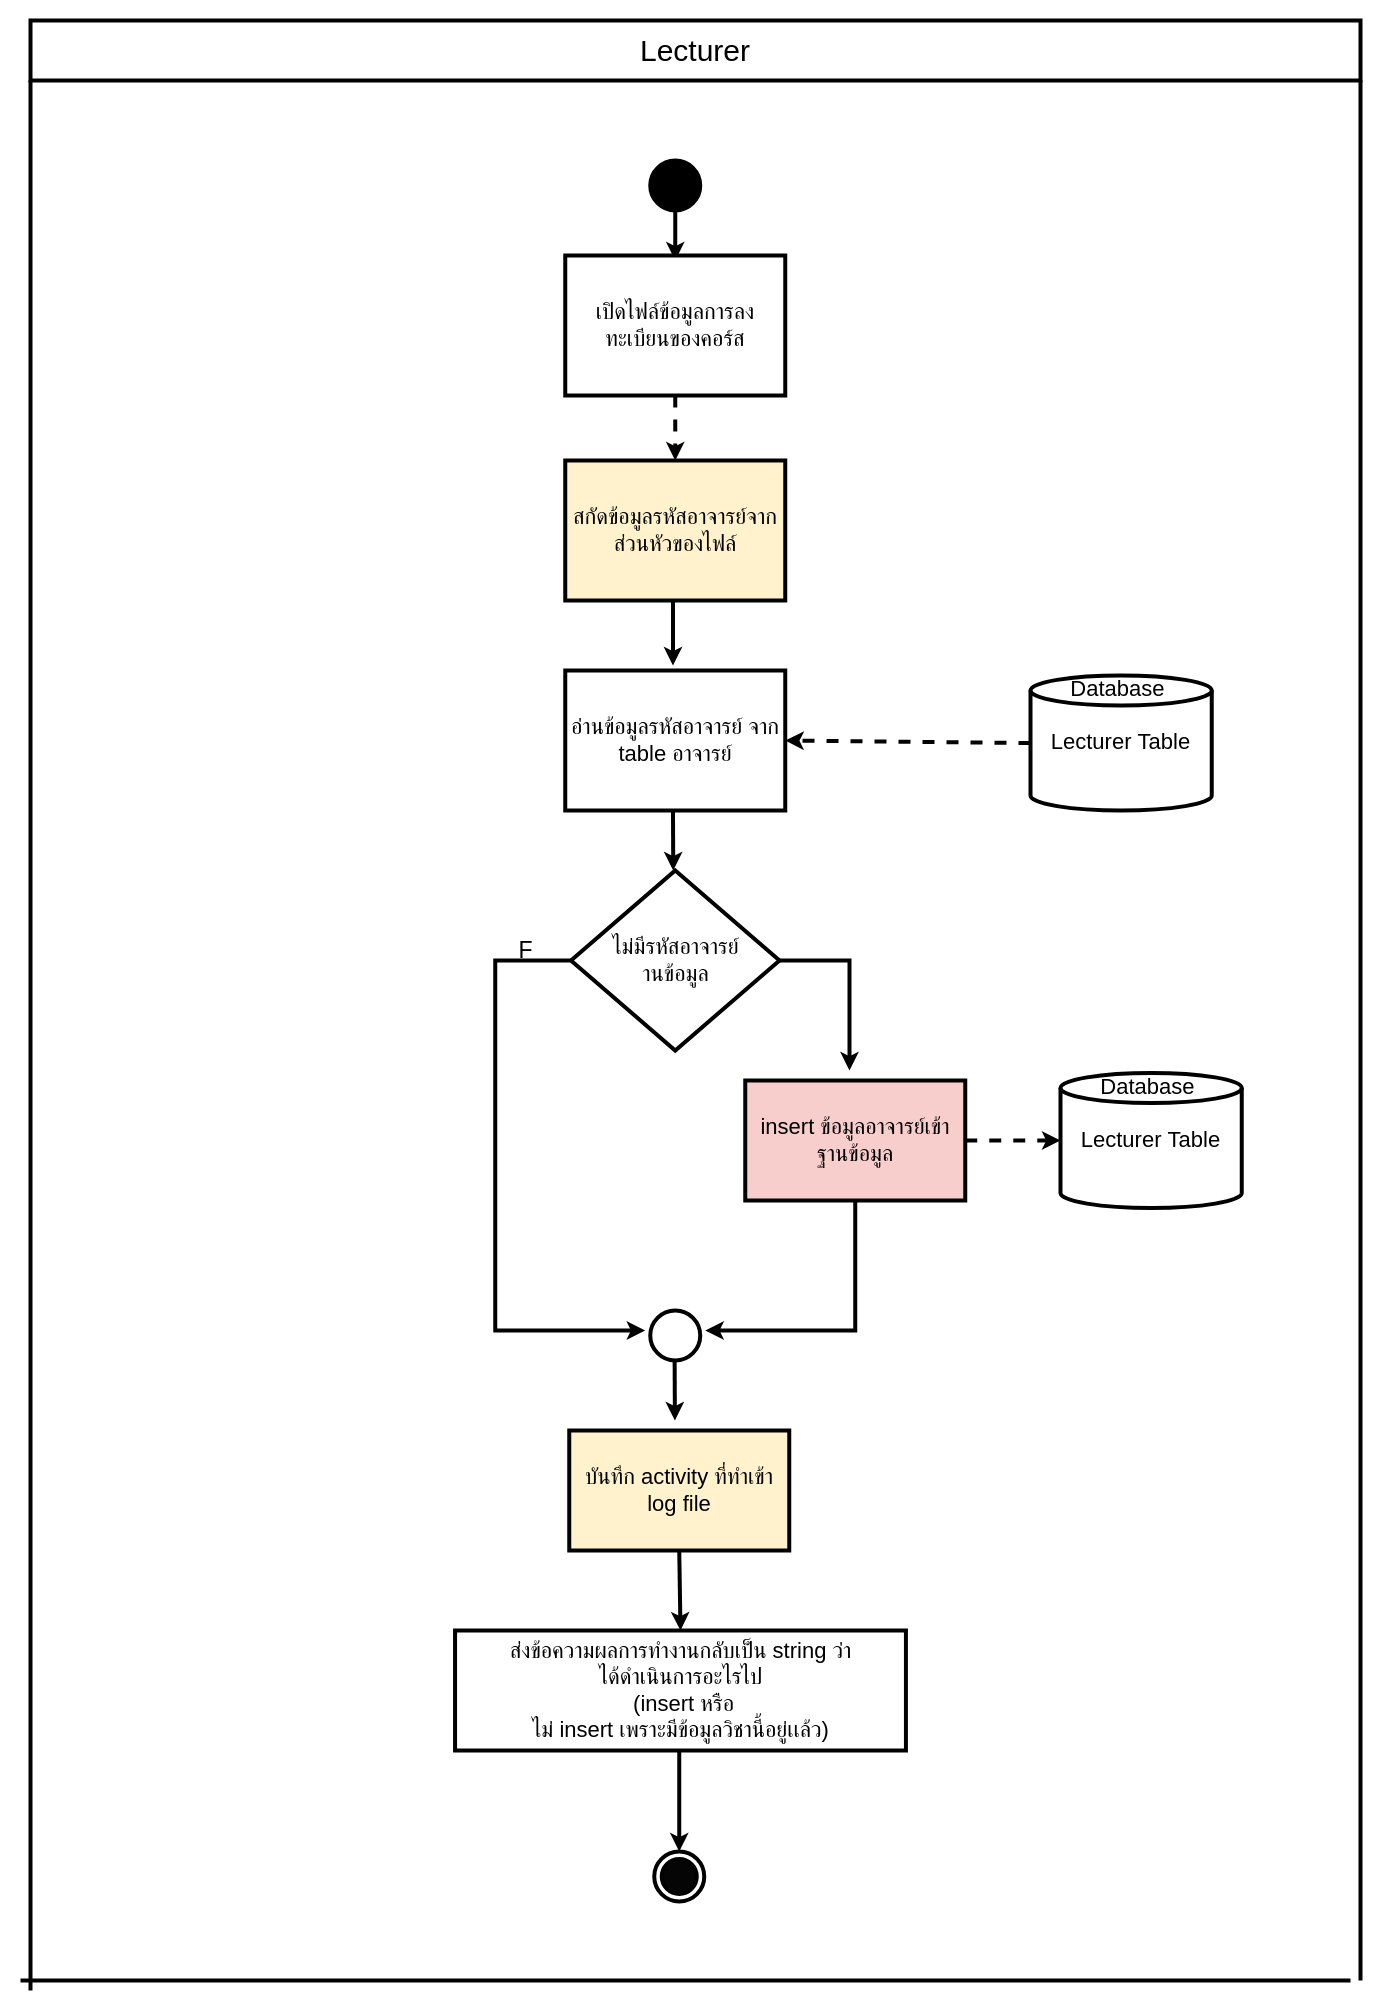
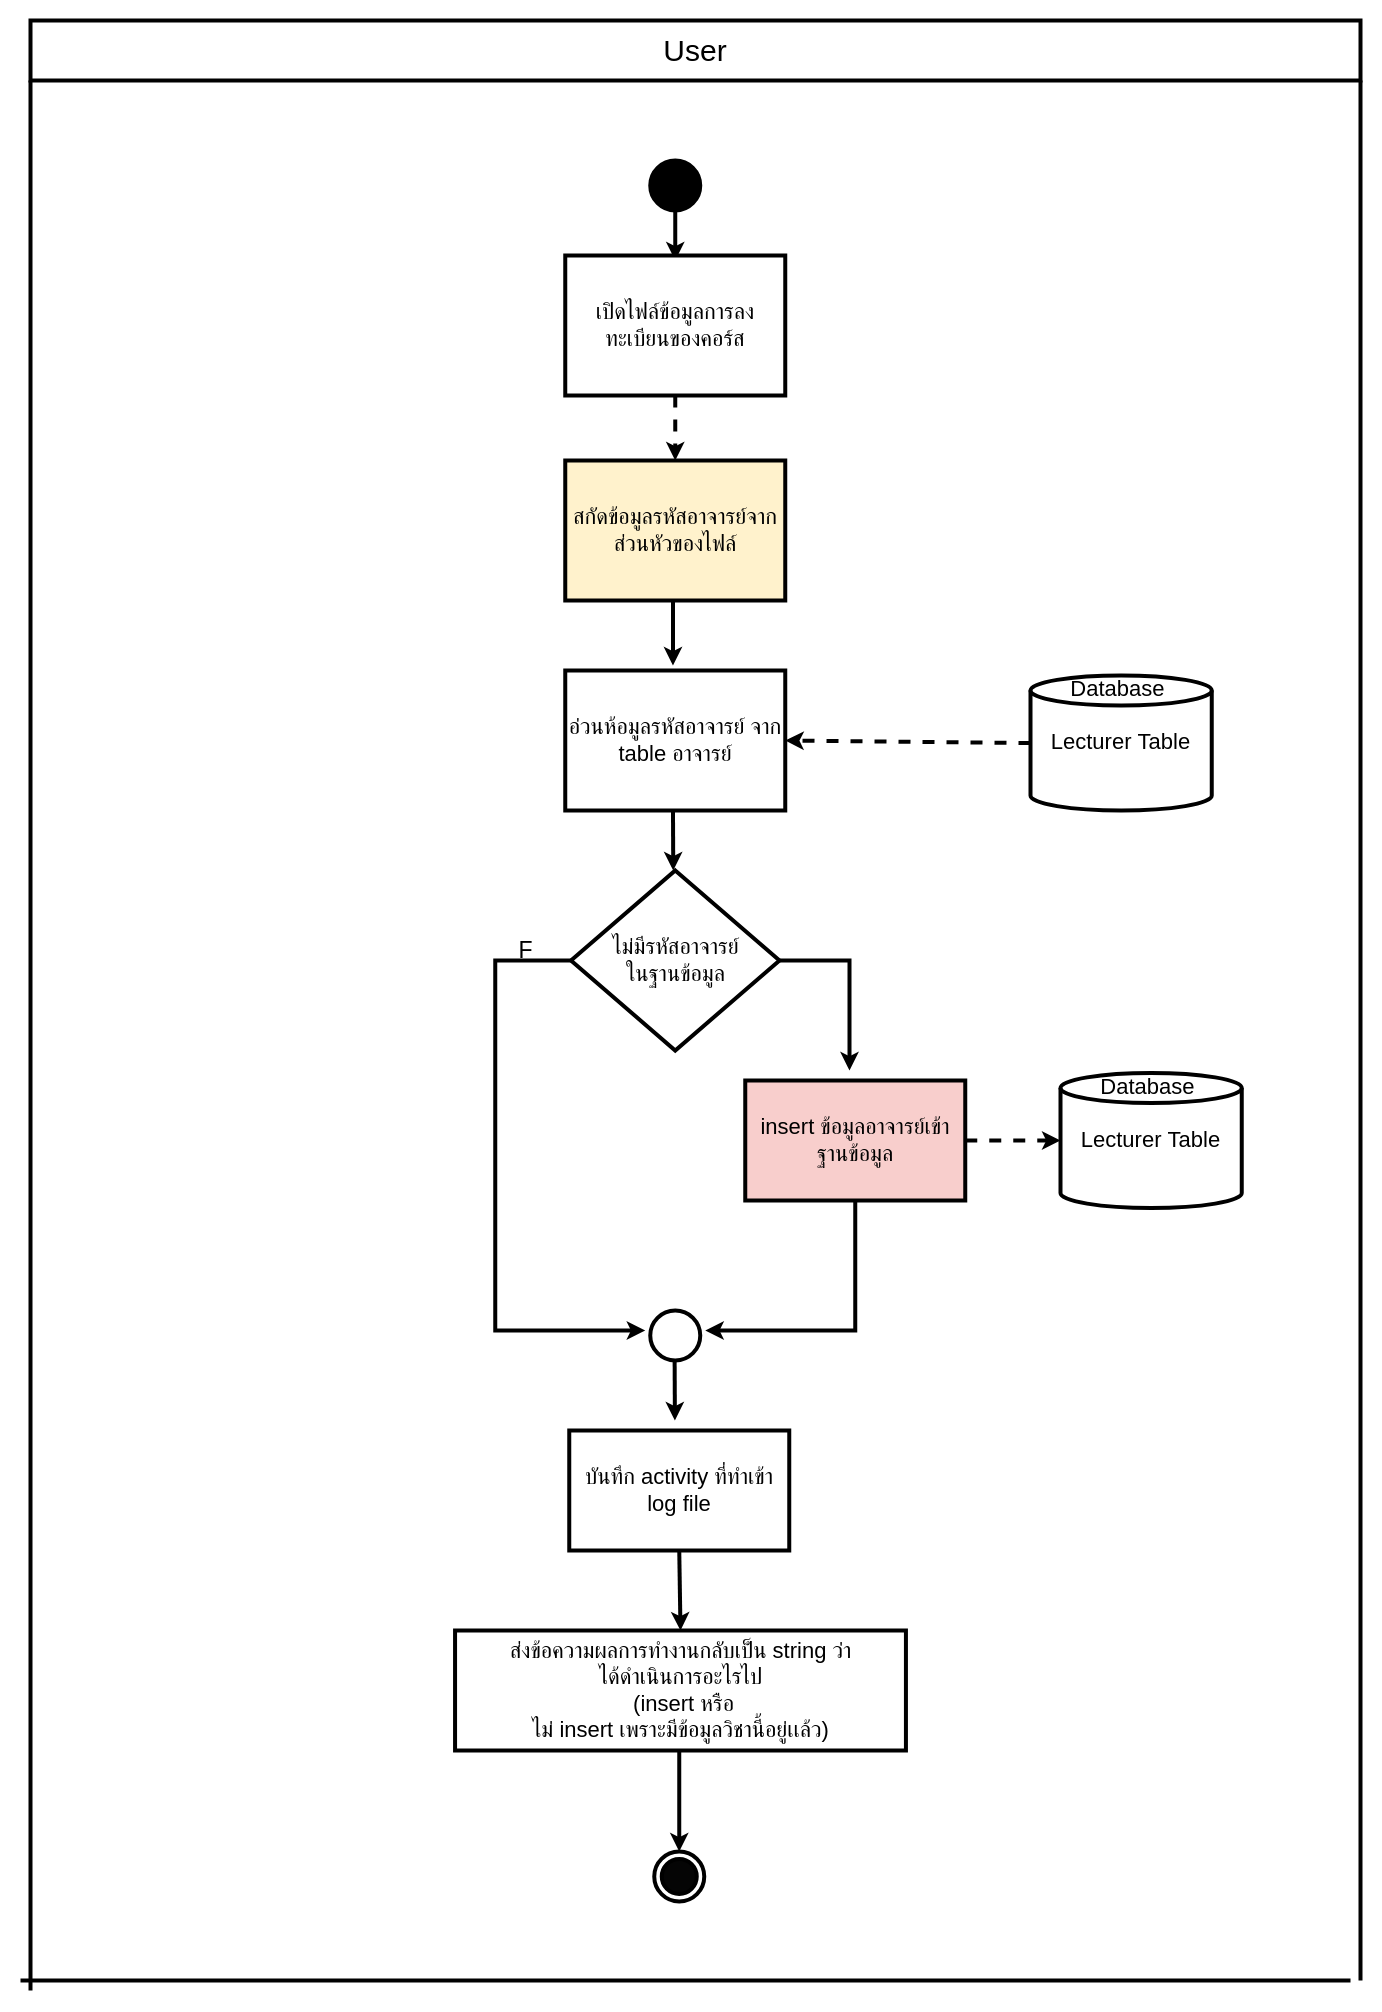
node "Lecturer": label "Lecturer" -> "User"
node "อ่านข้อมูลรหัสอาจารย์ จาก table อาจารย์": label "อ่านข้อมูลรหัสอาจารย์ จาก table อาจารย์" -> "อ่วนห้อมูลรหัสอาจารย์ จาก table อาจารย์"
node "ไม่มีรหัสอาจารย์ านข้อมูล": label "ไม่มีรหัสอาจารย์ านข้อมูล" -> "ไม่มีรหัสอาจารย์ ในฐานข้อมูล"
node "บันทึก activity ที่ทำเข้า log file": fillcolor #fff2cc -> #ffffff
